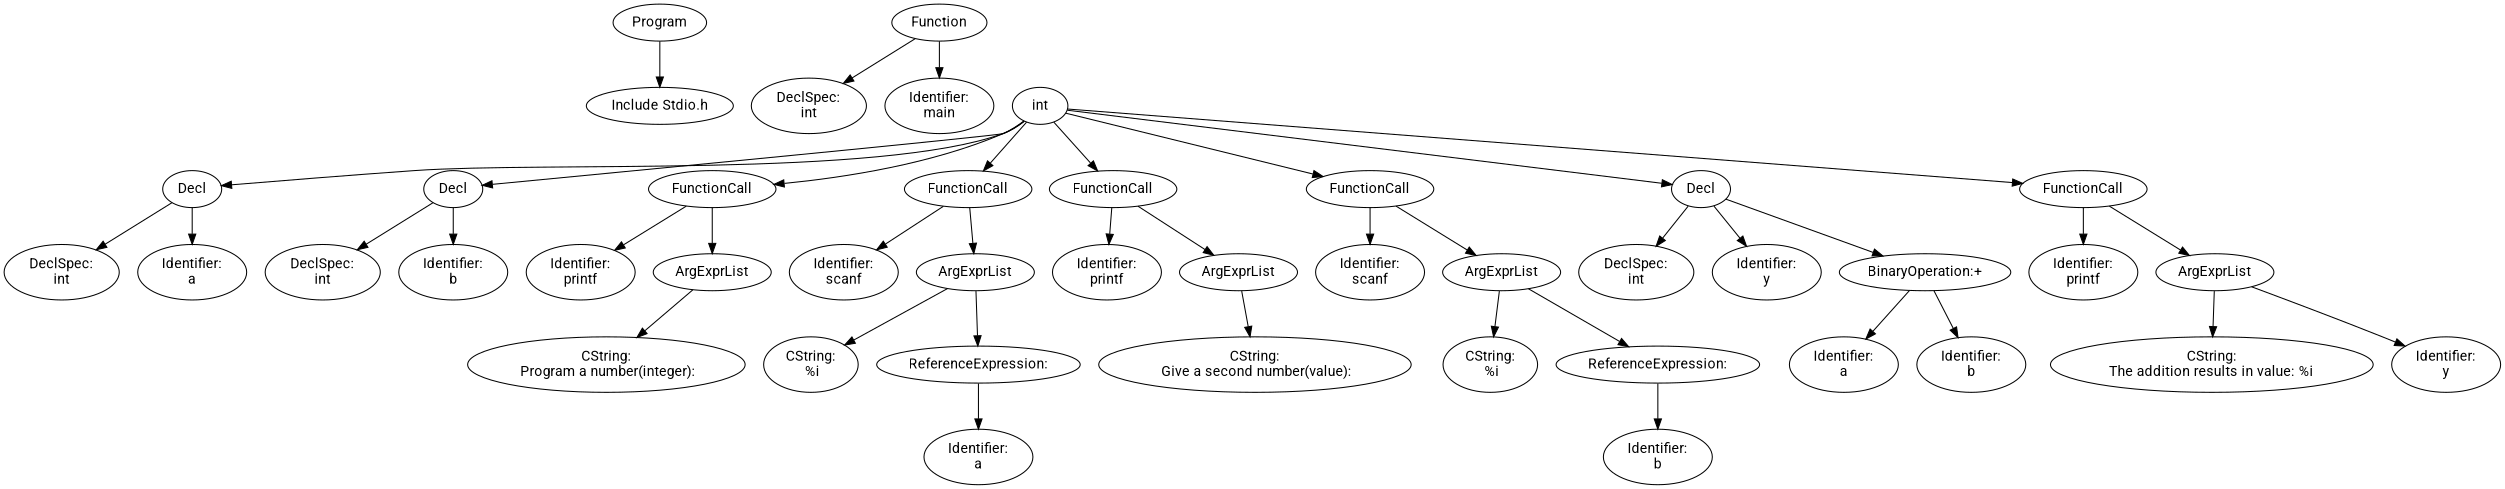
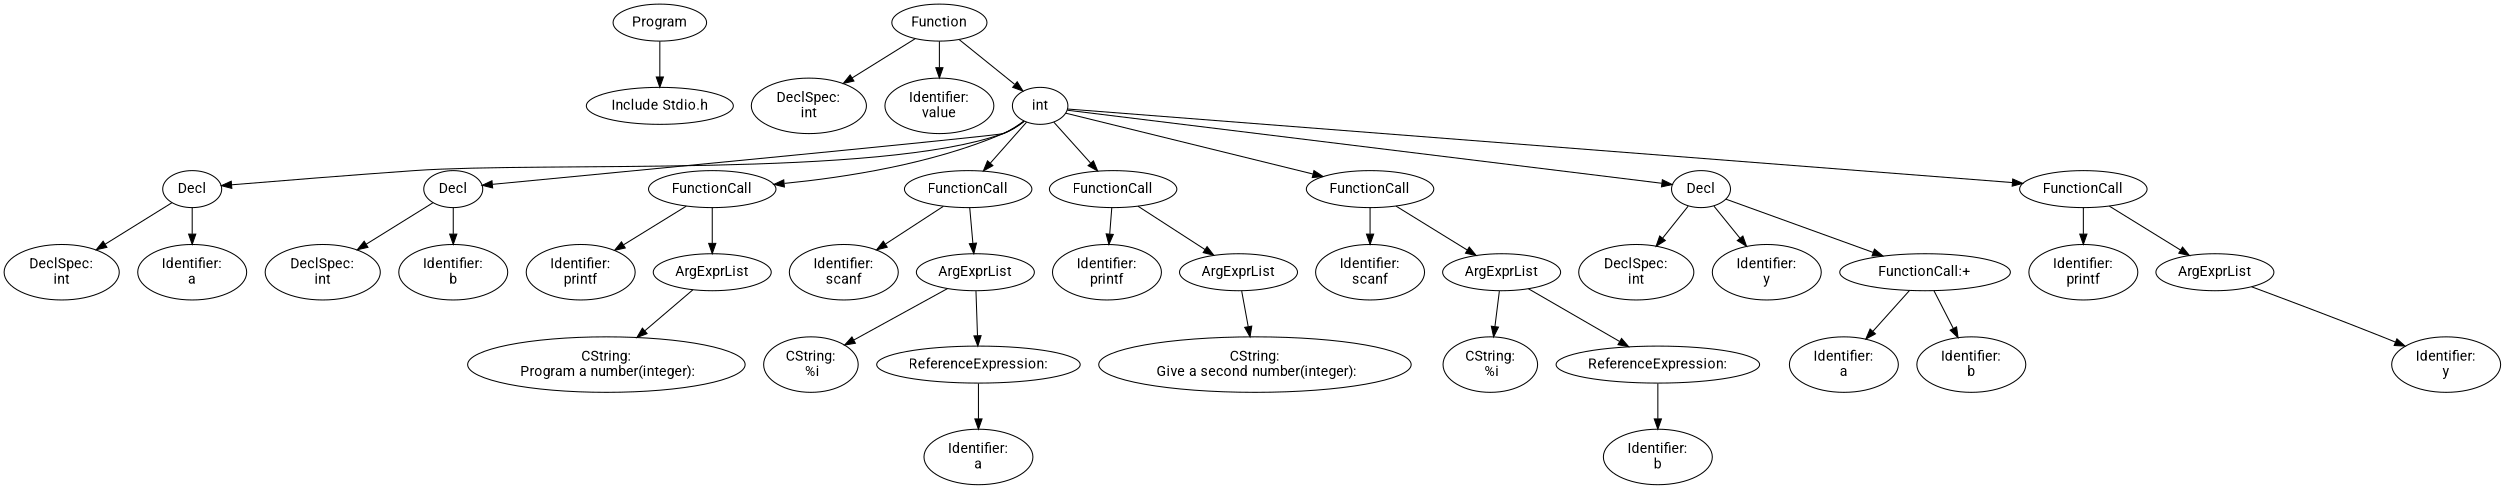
edge "Function" -> "int": added
node "Identifier: main": label "Identifier: main" -> "Identifier: value"
node "BinaryOperation:+": label "BinaryOperation:+" -> "FunctionCall:+"
node "CString: Give a second number(value):": label "CString: Give a second number(value):" -> "CString: Give a second number(integer):"
node "CString: The addition results in value: %i": removed
